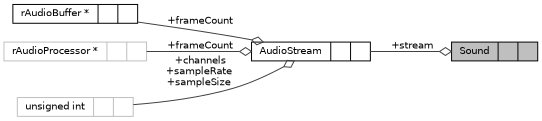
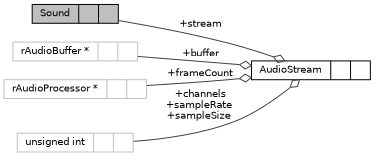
node "rAudioBuffer *": color black -> grey75
edge "rAudioBuffer *" -> "AudioStream": label " +frameCount" -> " +buffer"
edge "AudioStream" -> "Sound": reversed
